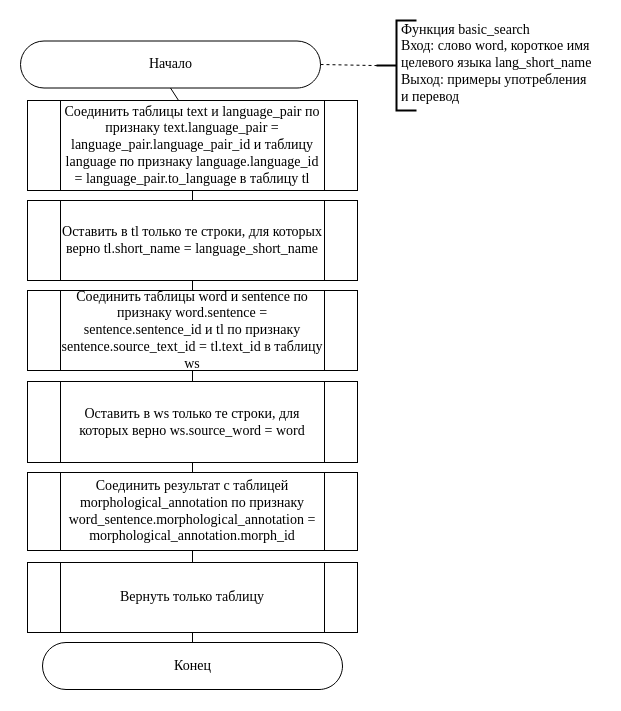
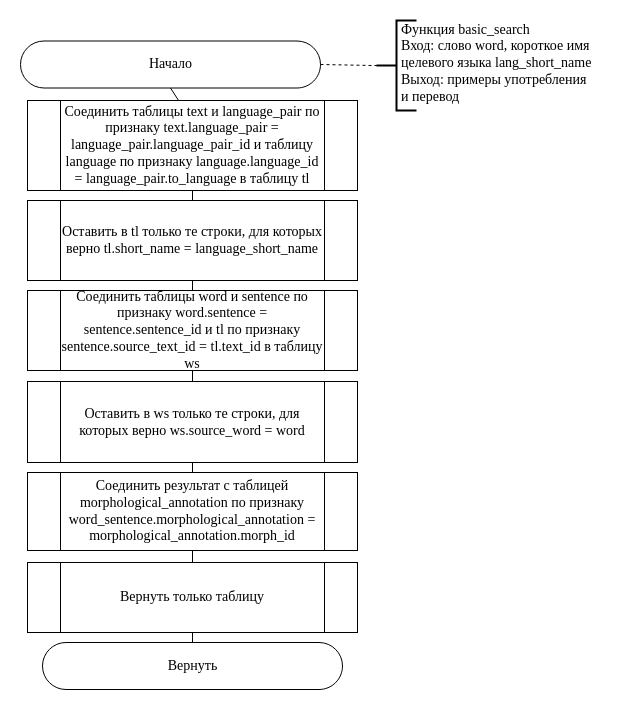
node "Конец": label "Конец" -> "Вернуть"
